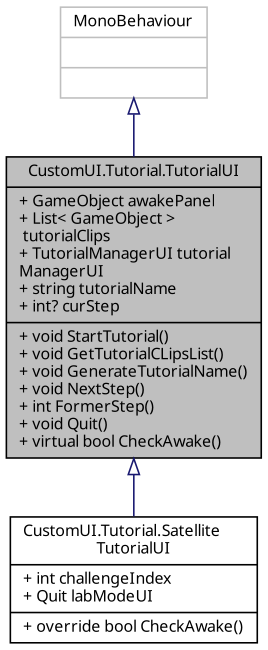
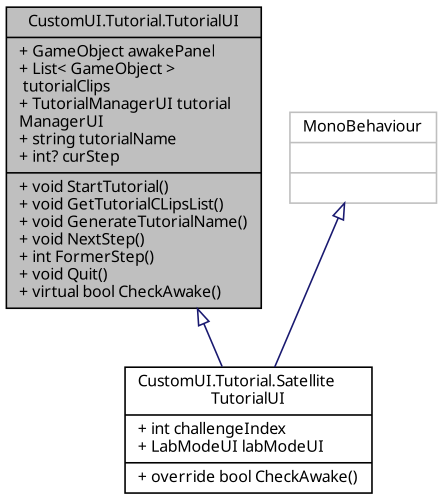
edge "CustomUI.Tutorial.TutorialUI" -> "MonoBehaviour": now "CustomUI.Tutorial.Satellite" -> "MonoBehaviour"
node "CustomUI.Tutorial.Satellite": text "+ Quit labModeUI" -> "+ LabModeUI labModeUI"
